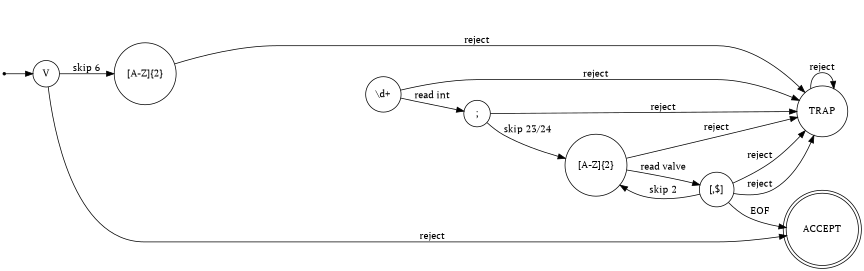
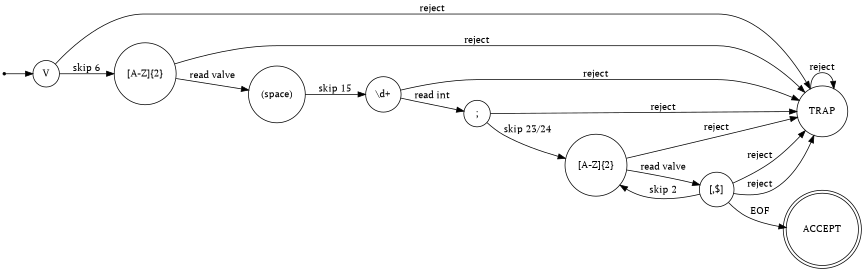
node "(space)": added
edge "V" -> "ACCEPT": now "V" -> "TRAP"
